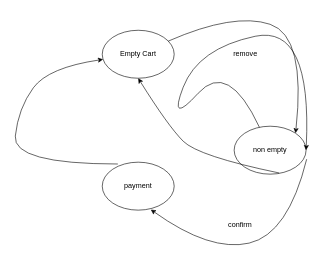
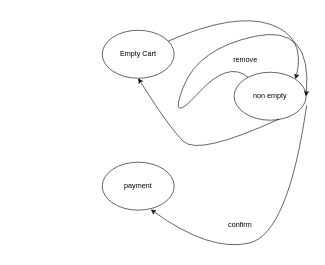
node "remove": moved (246, 54) -> (246, 60)
edge "payment" -> "Empty Cart": removed
node "non empty": moved (270, 150) -> (270, 96)
